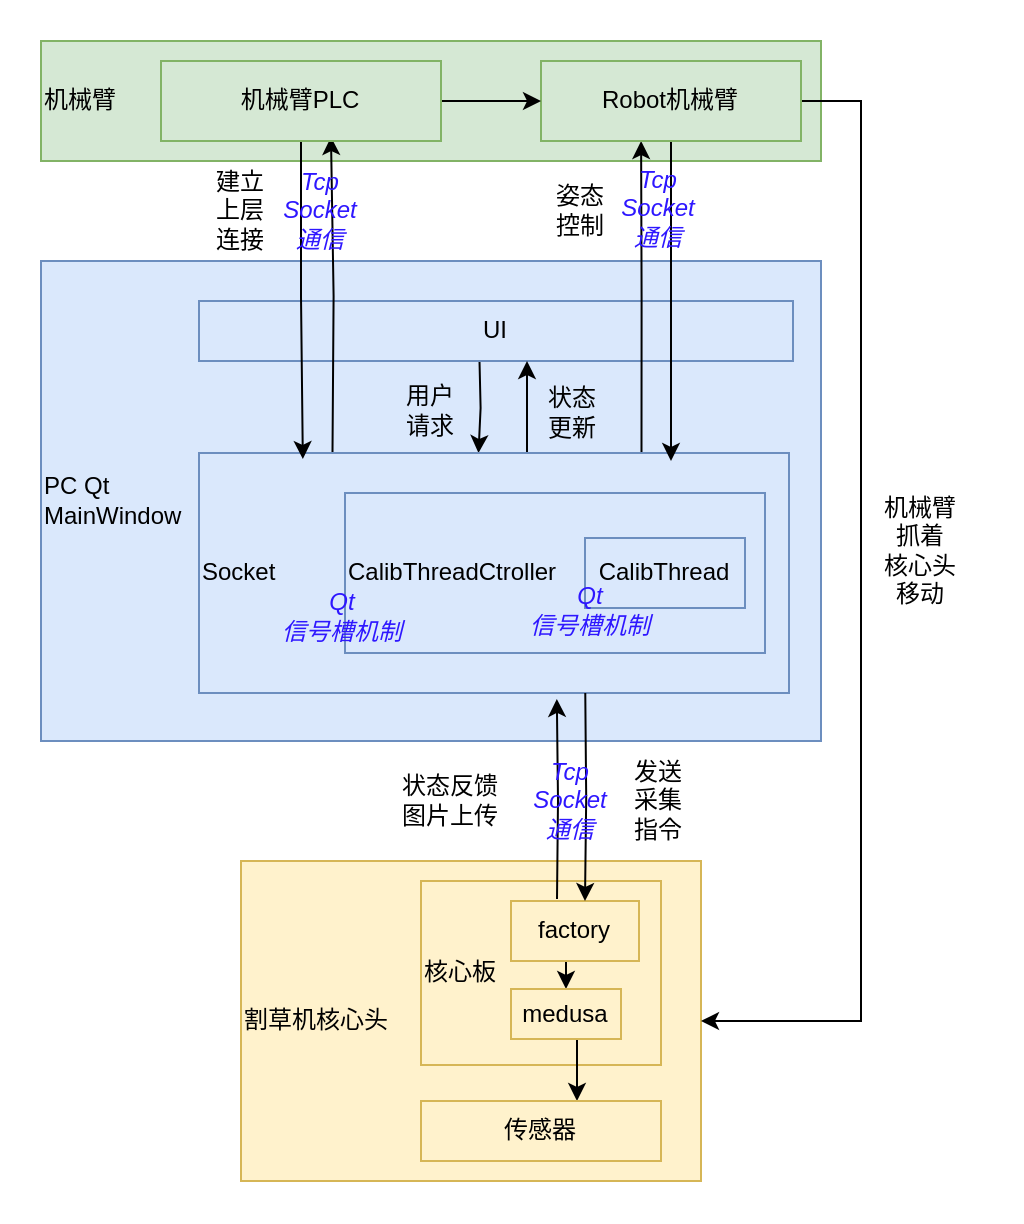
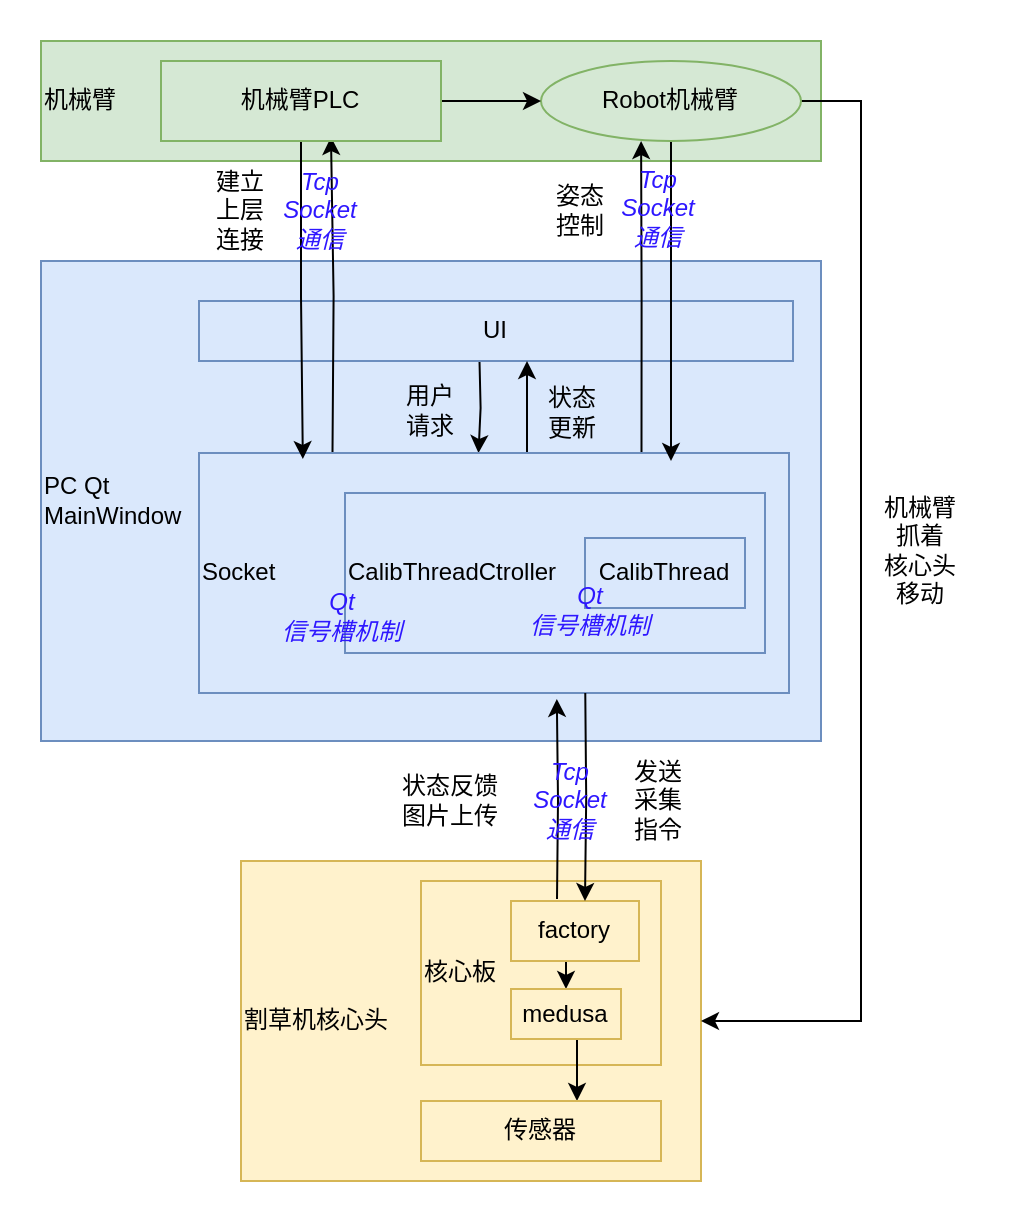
node "Robot机械臂": shape rectangle -> ellipse
